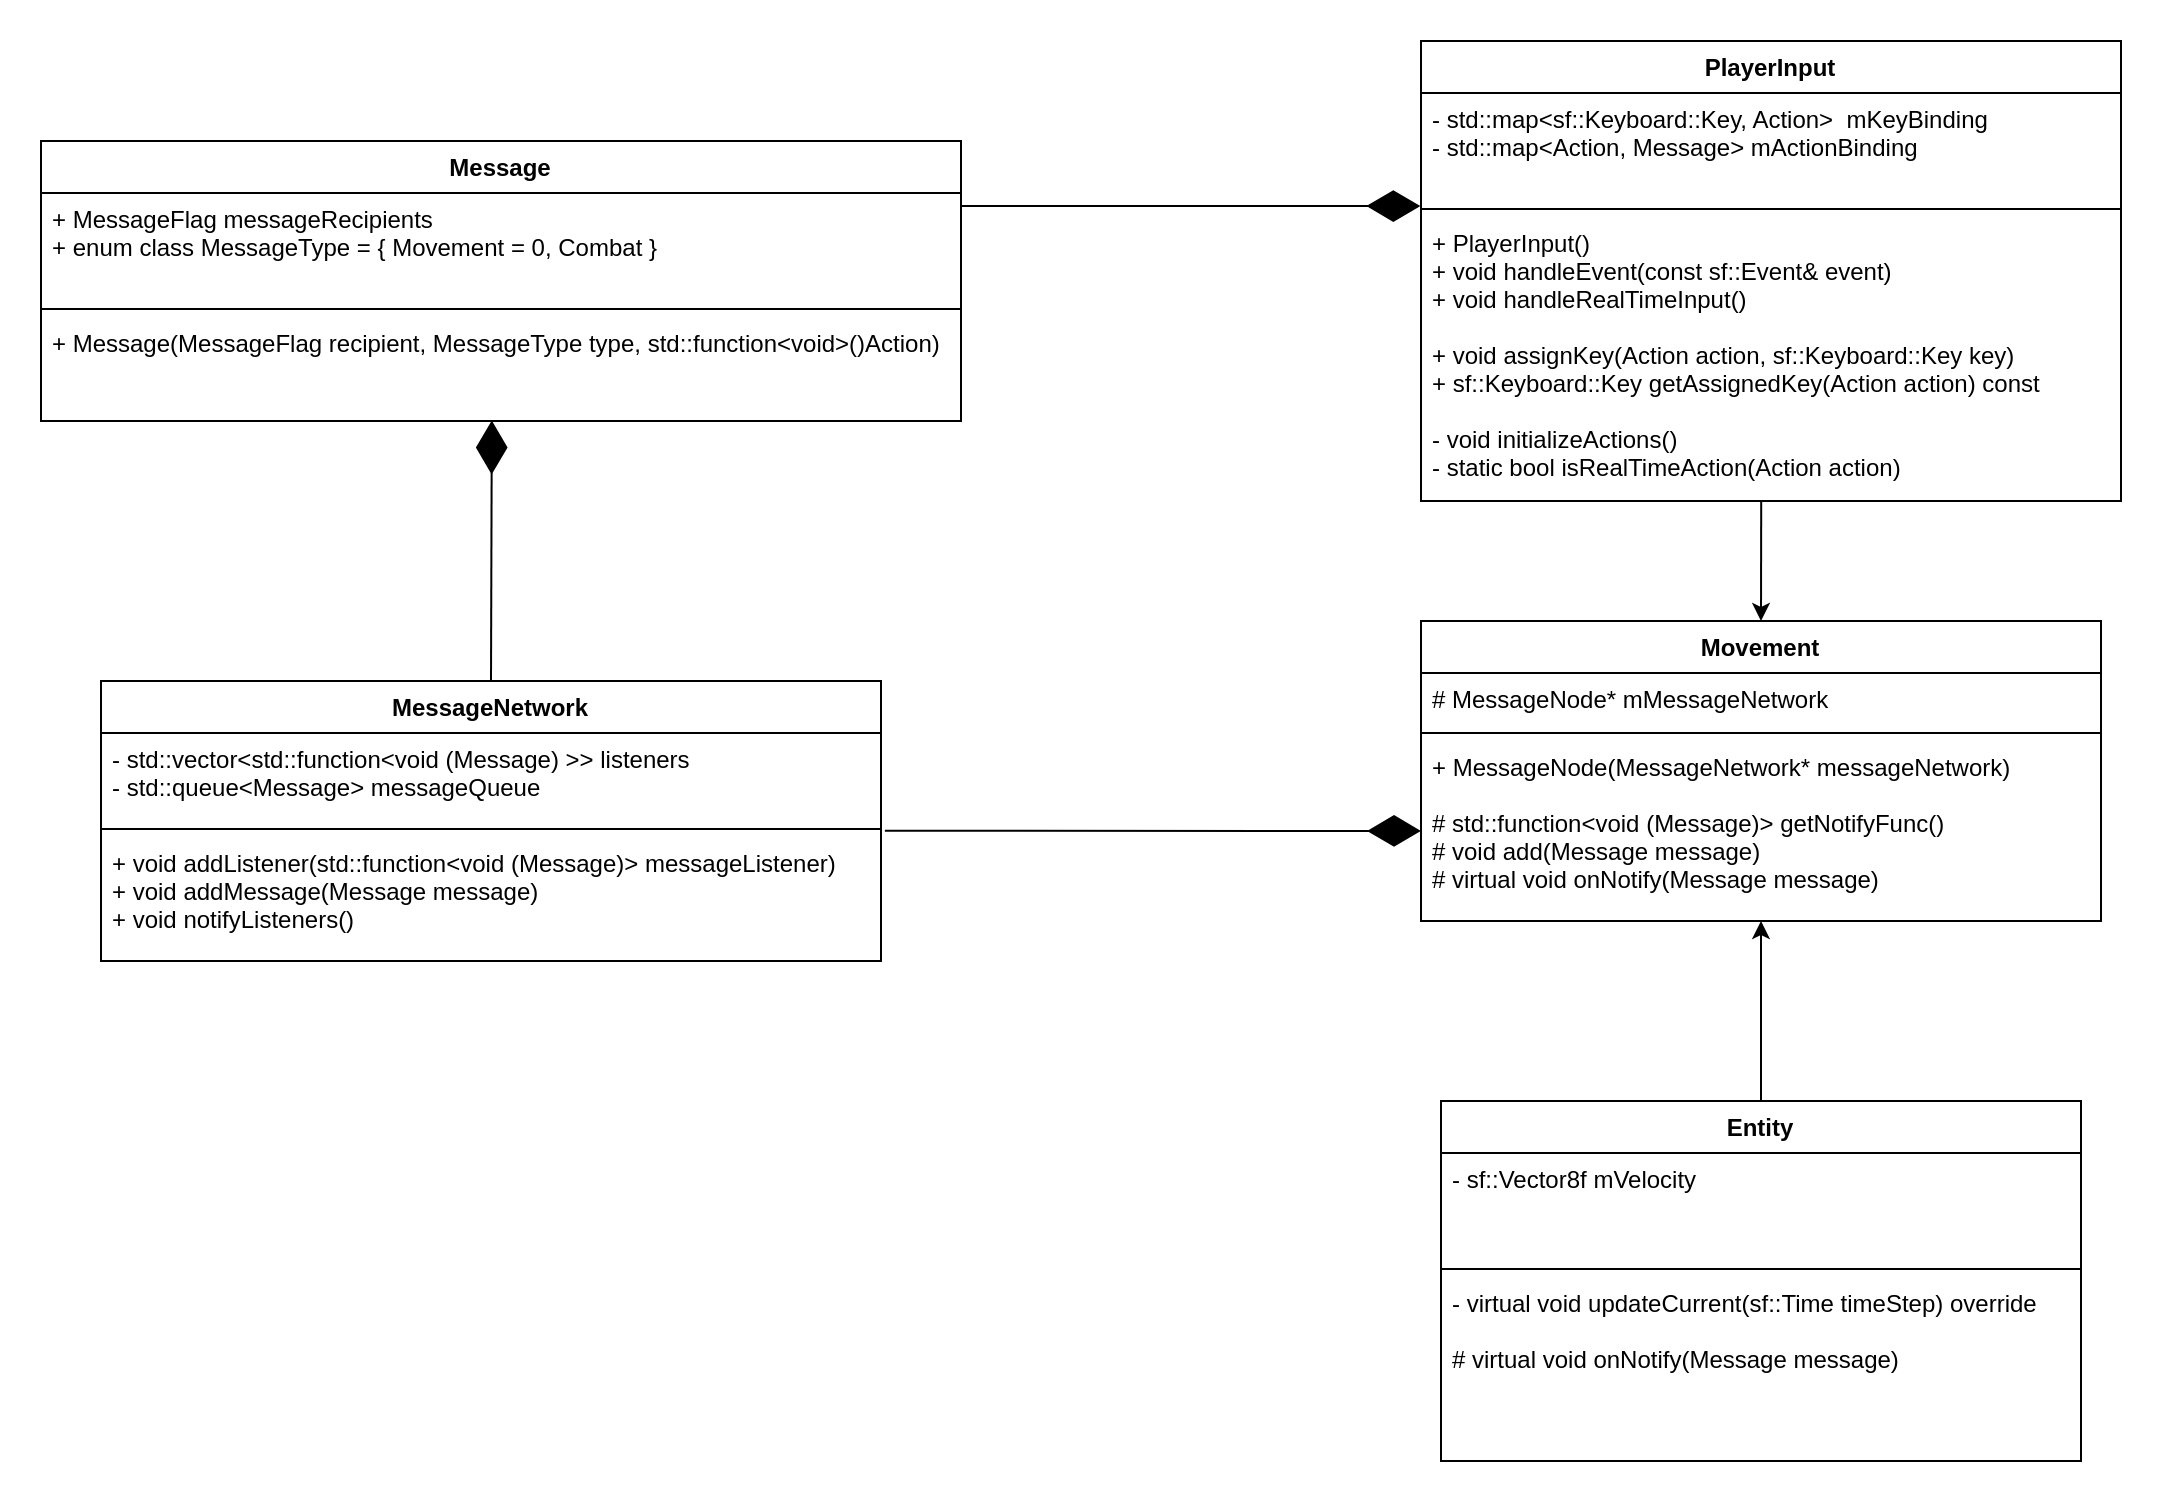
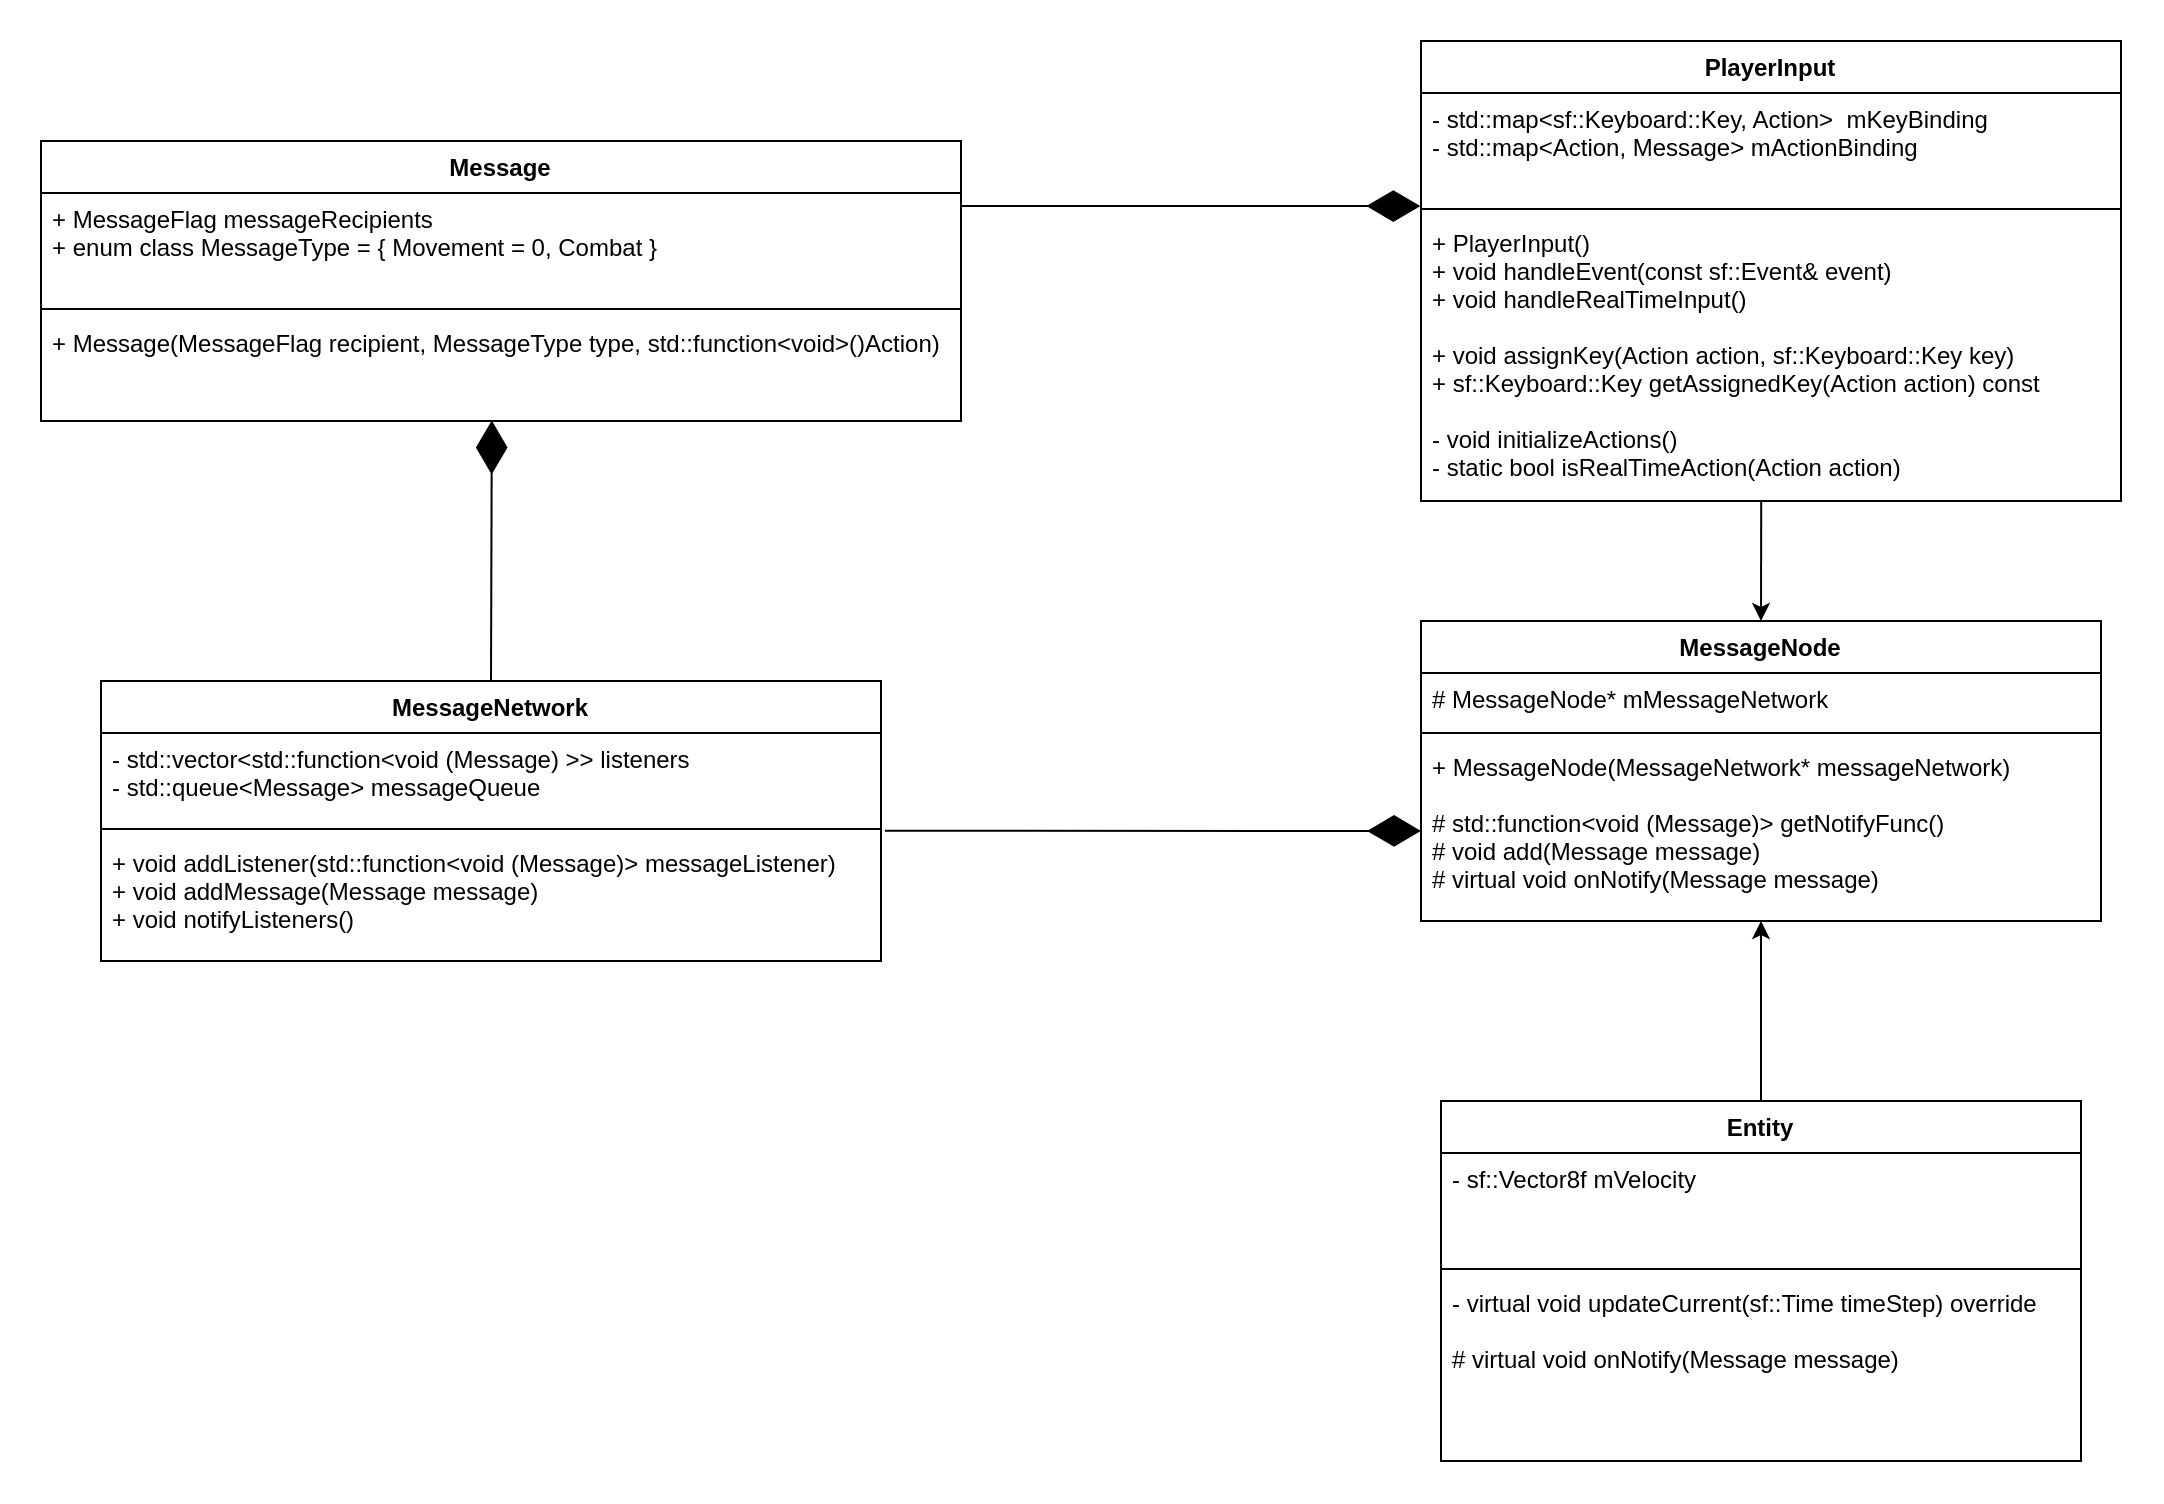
node "Movement": label "Movement" -> "MessageNode"
